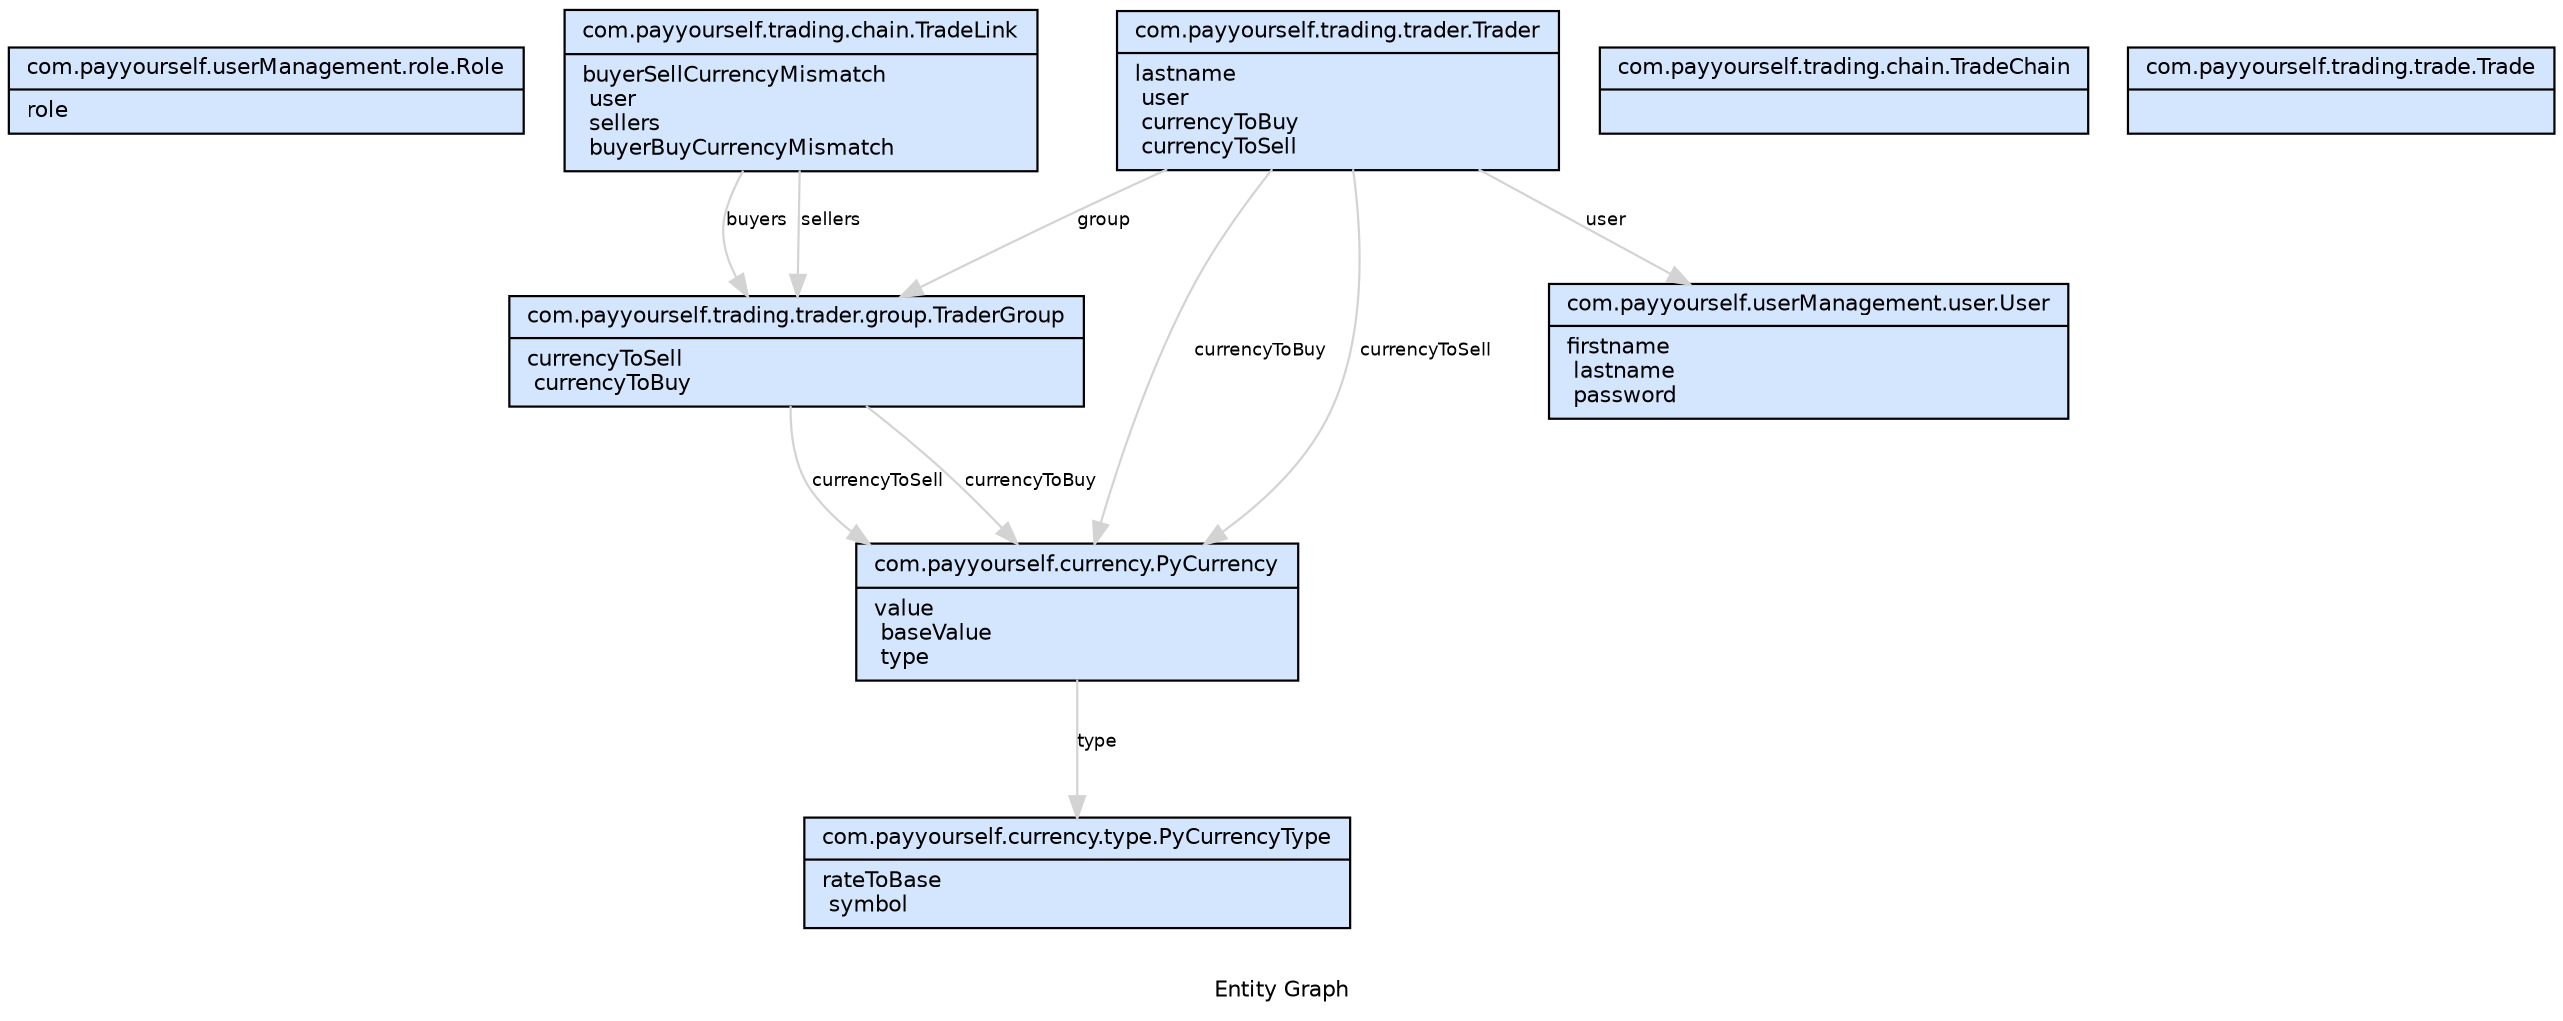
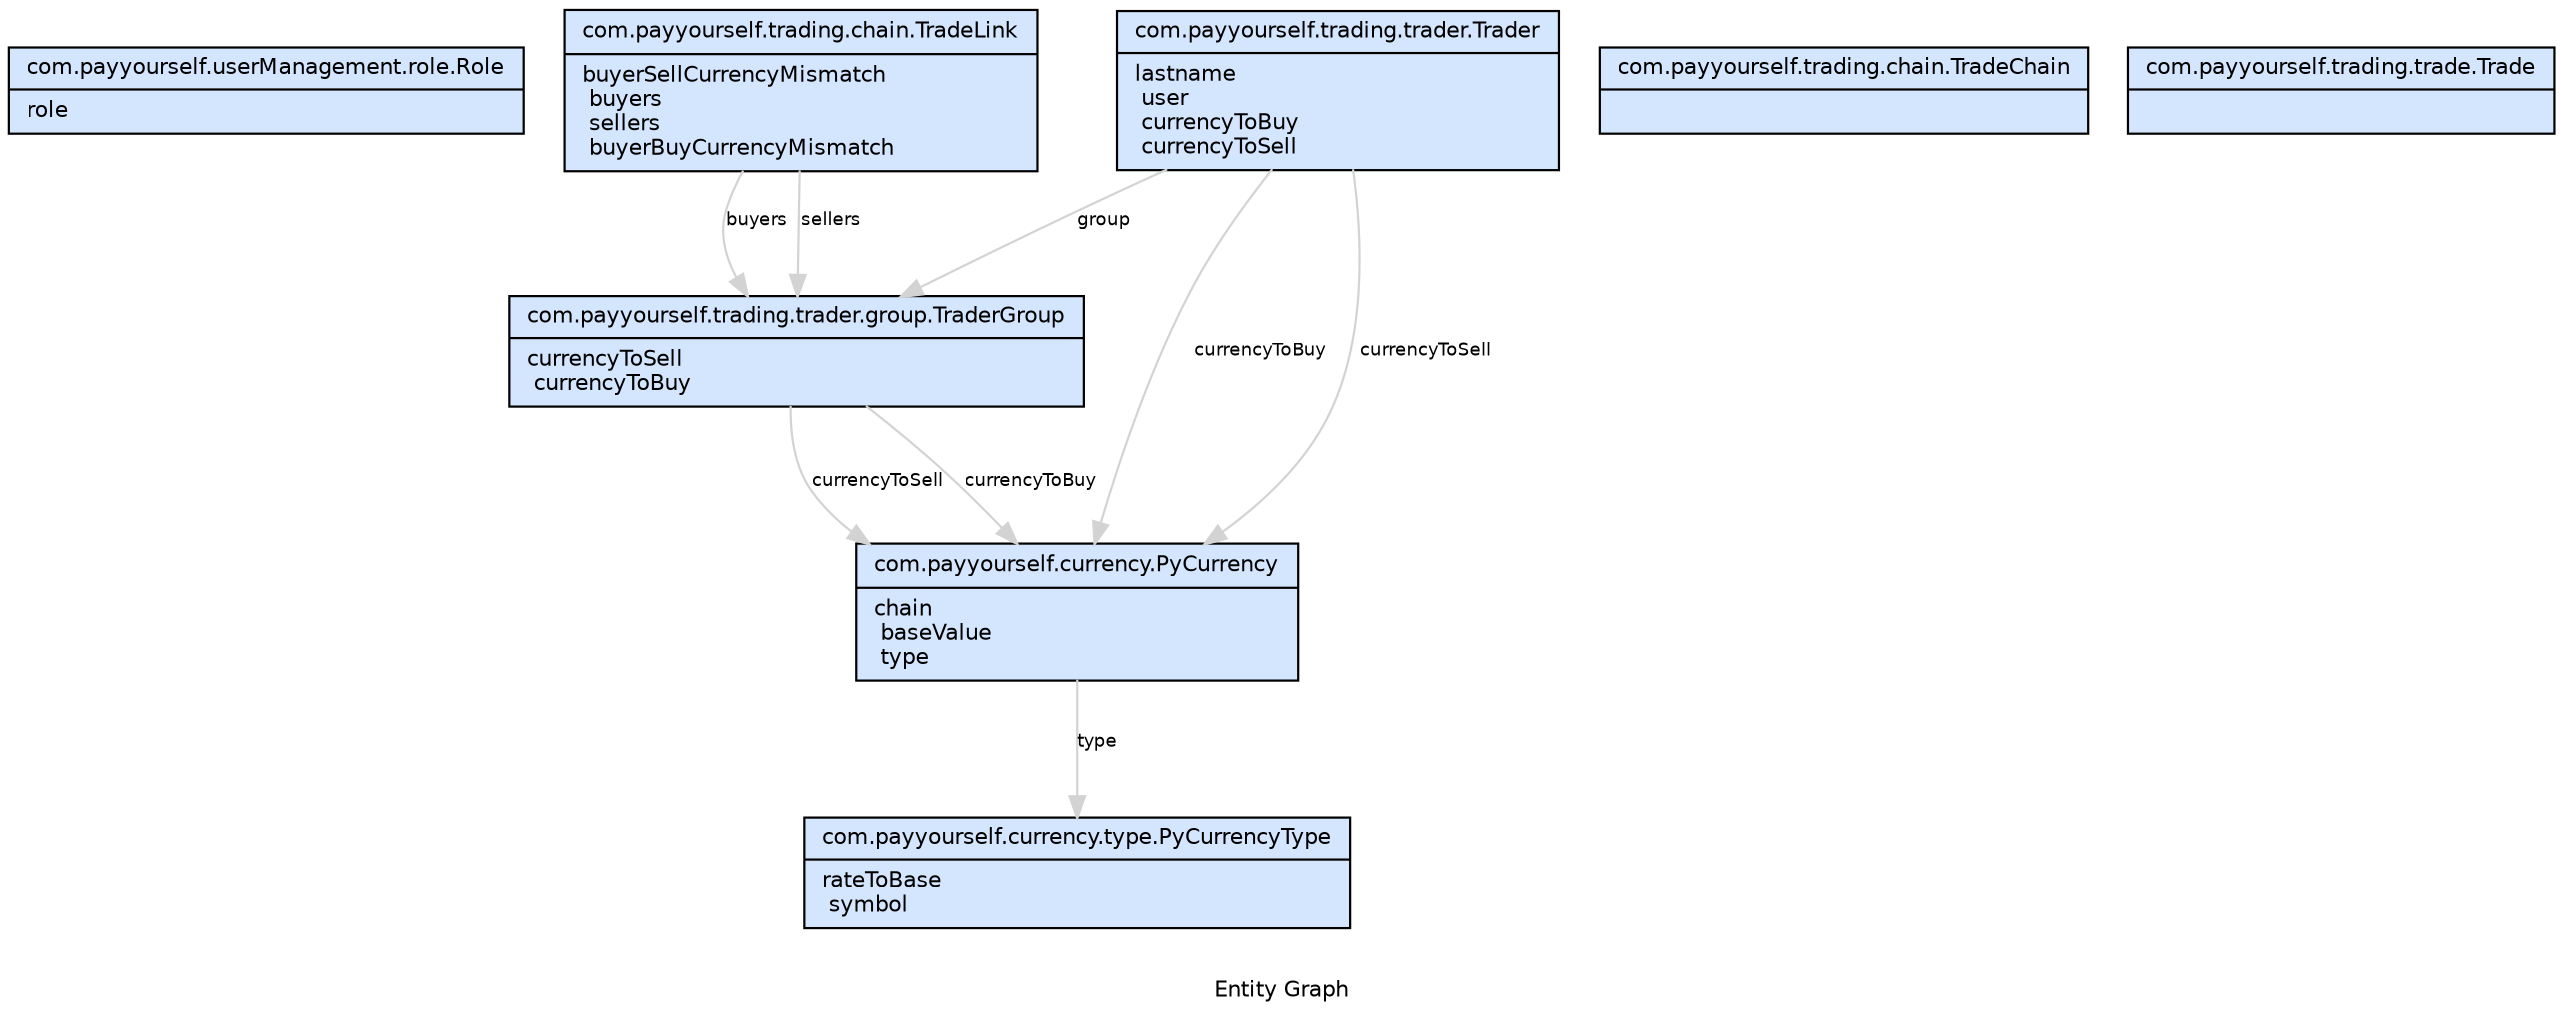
node "com.payyourself.trading.chain.TradeLink": text "user" -> "buyers"
node "com.payyourself.userManagement.user.User": removed
node "com.payyourself.currency.PyCurrency": text "value" -> "chain"
